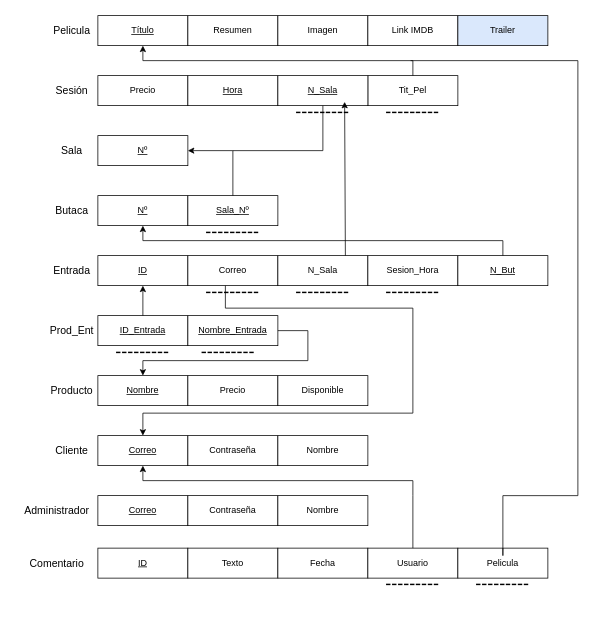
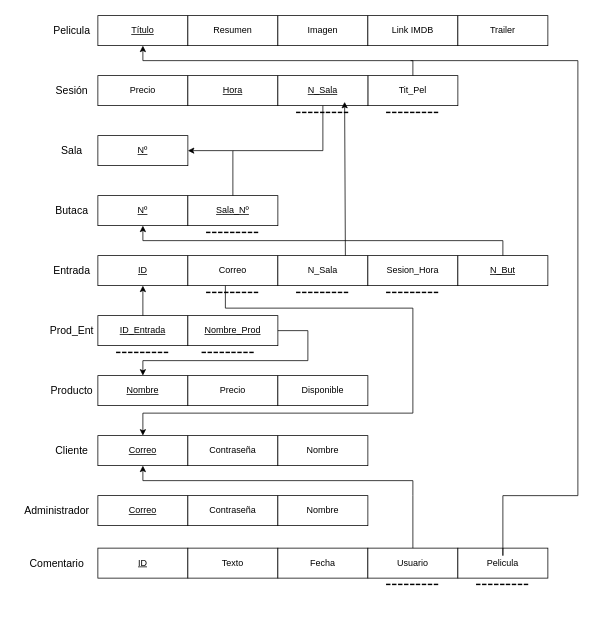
node "Trailer": fillcolor #dae8fc -> #ffffff
node "Nombre_Entrada": label "Nombre_Entrada" -> "Nombre_Prod"
